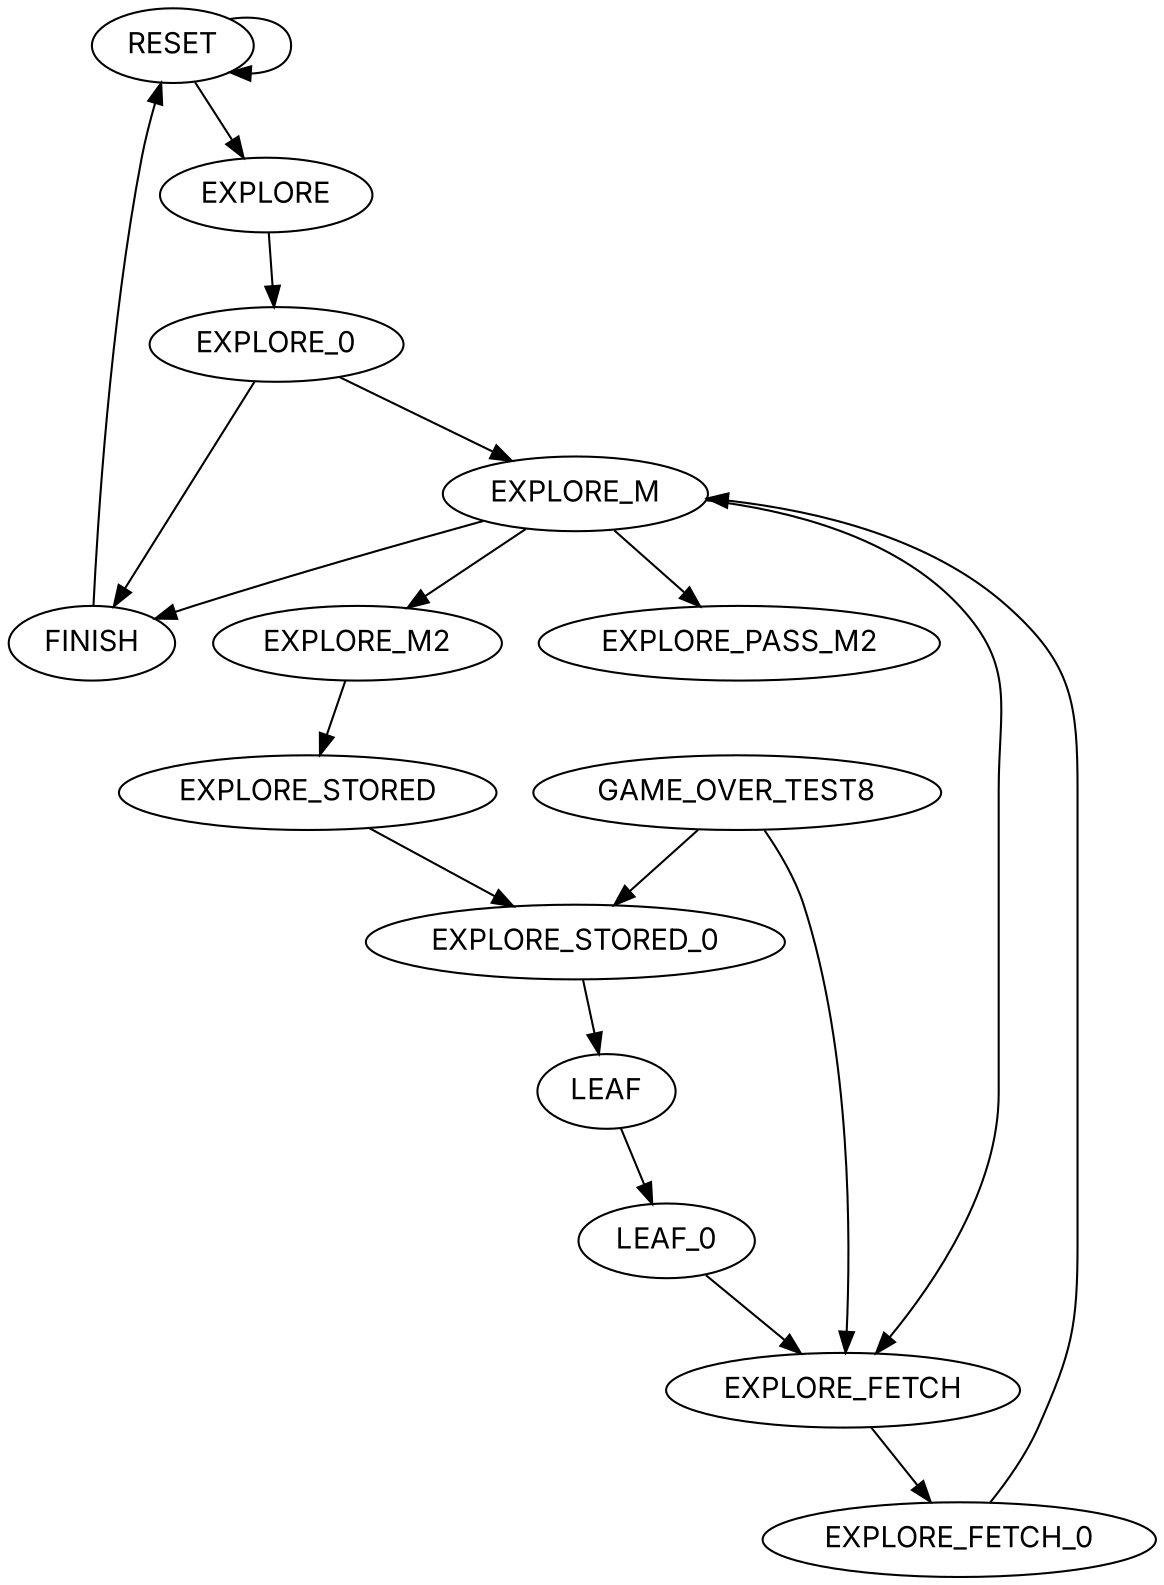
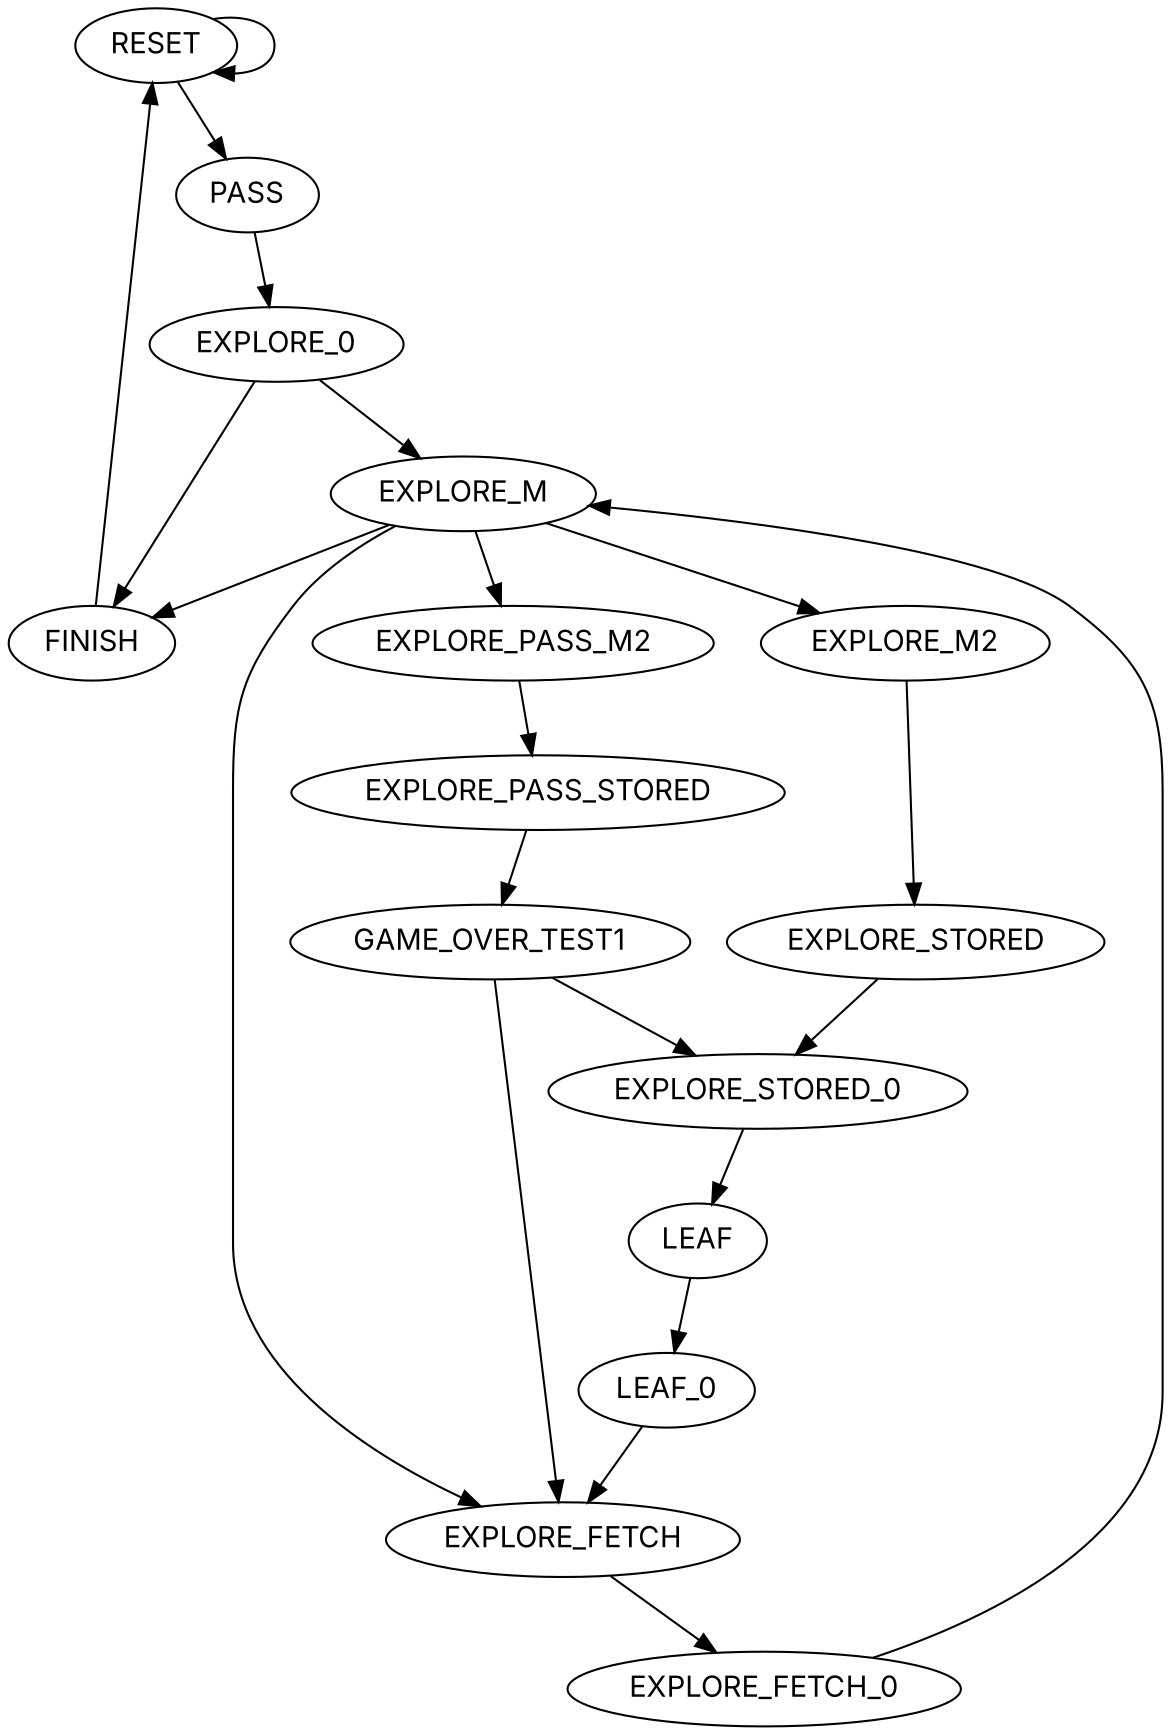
node "EXPLORE": label "EXPLORE" -> "PASS"
node "EXPLORE_PASS_STORED": added
node "GAME_OVER_TEST8": label "GAME_OVER_TEST8" -> "GAME_OVER_TEST1"
